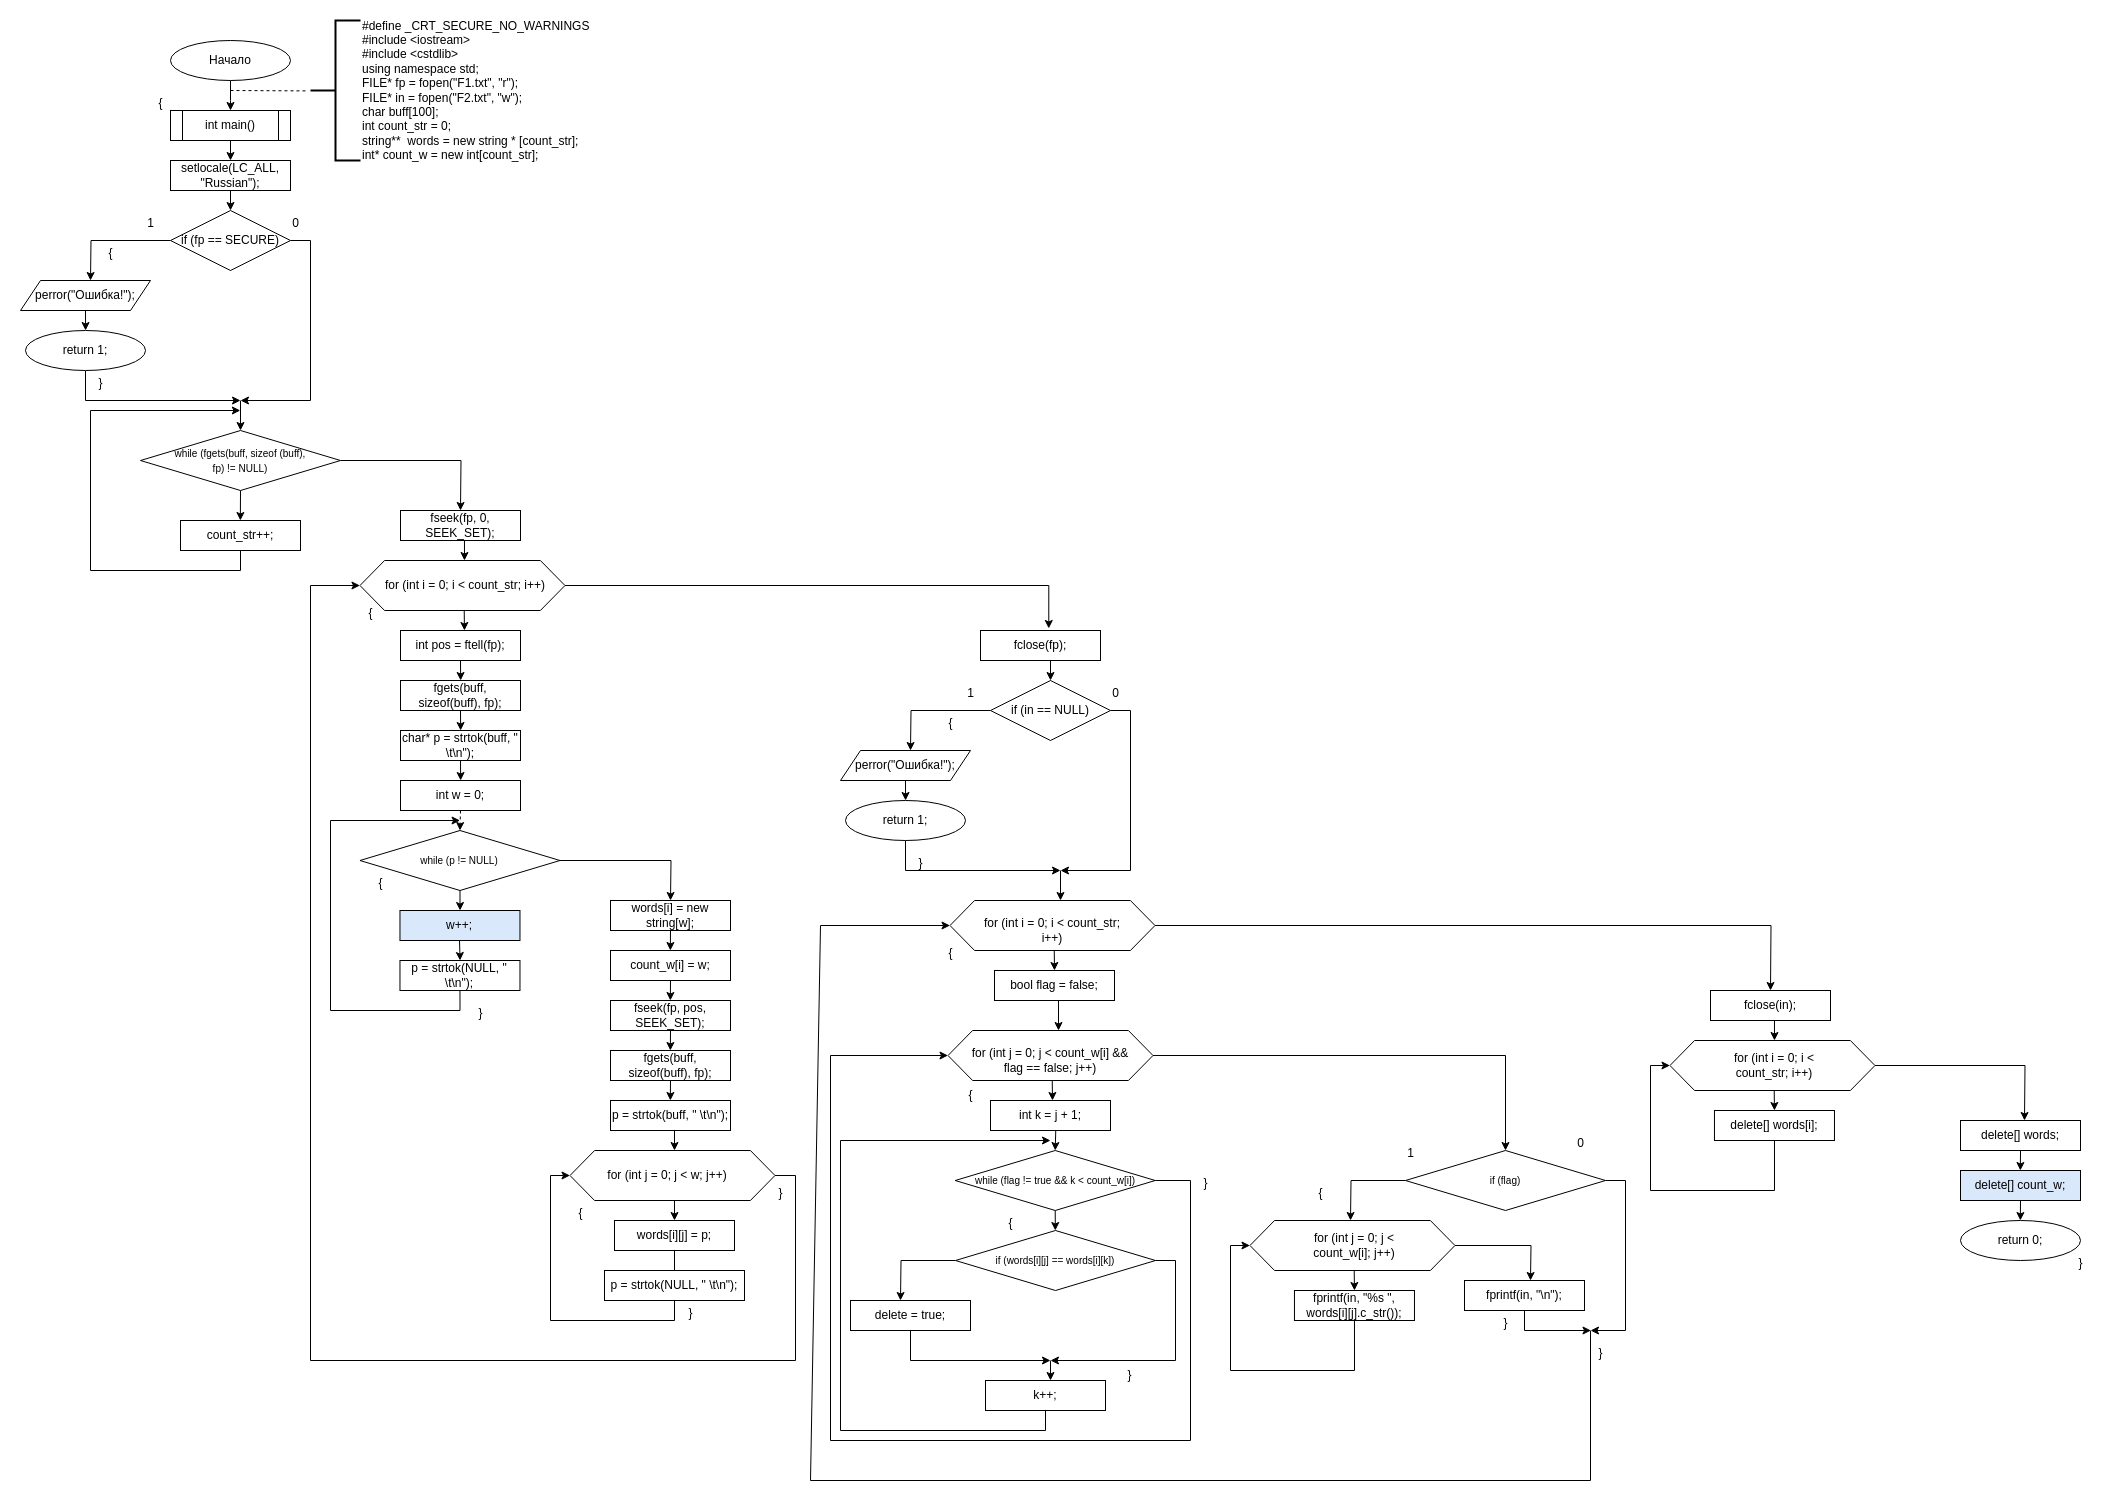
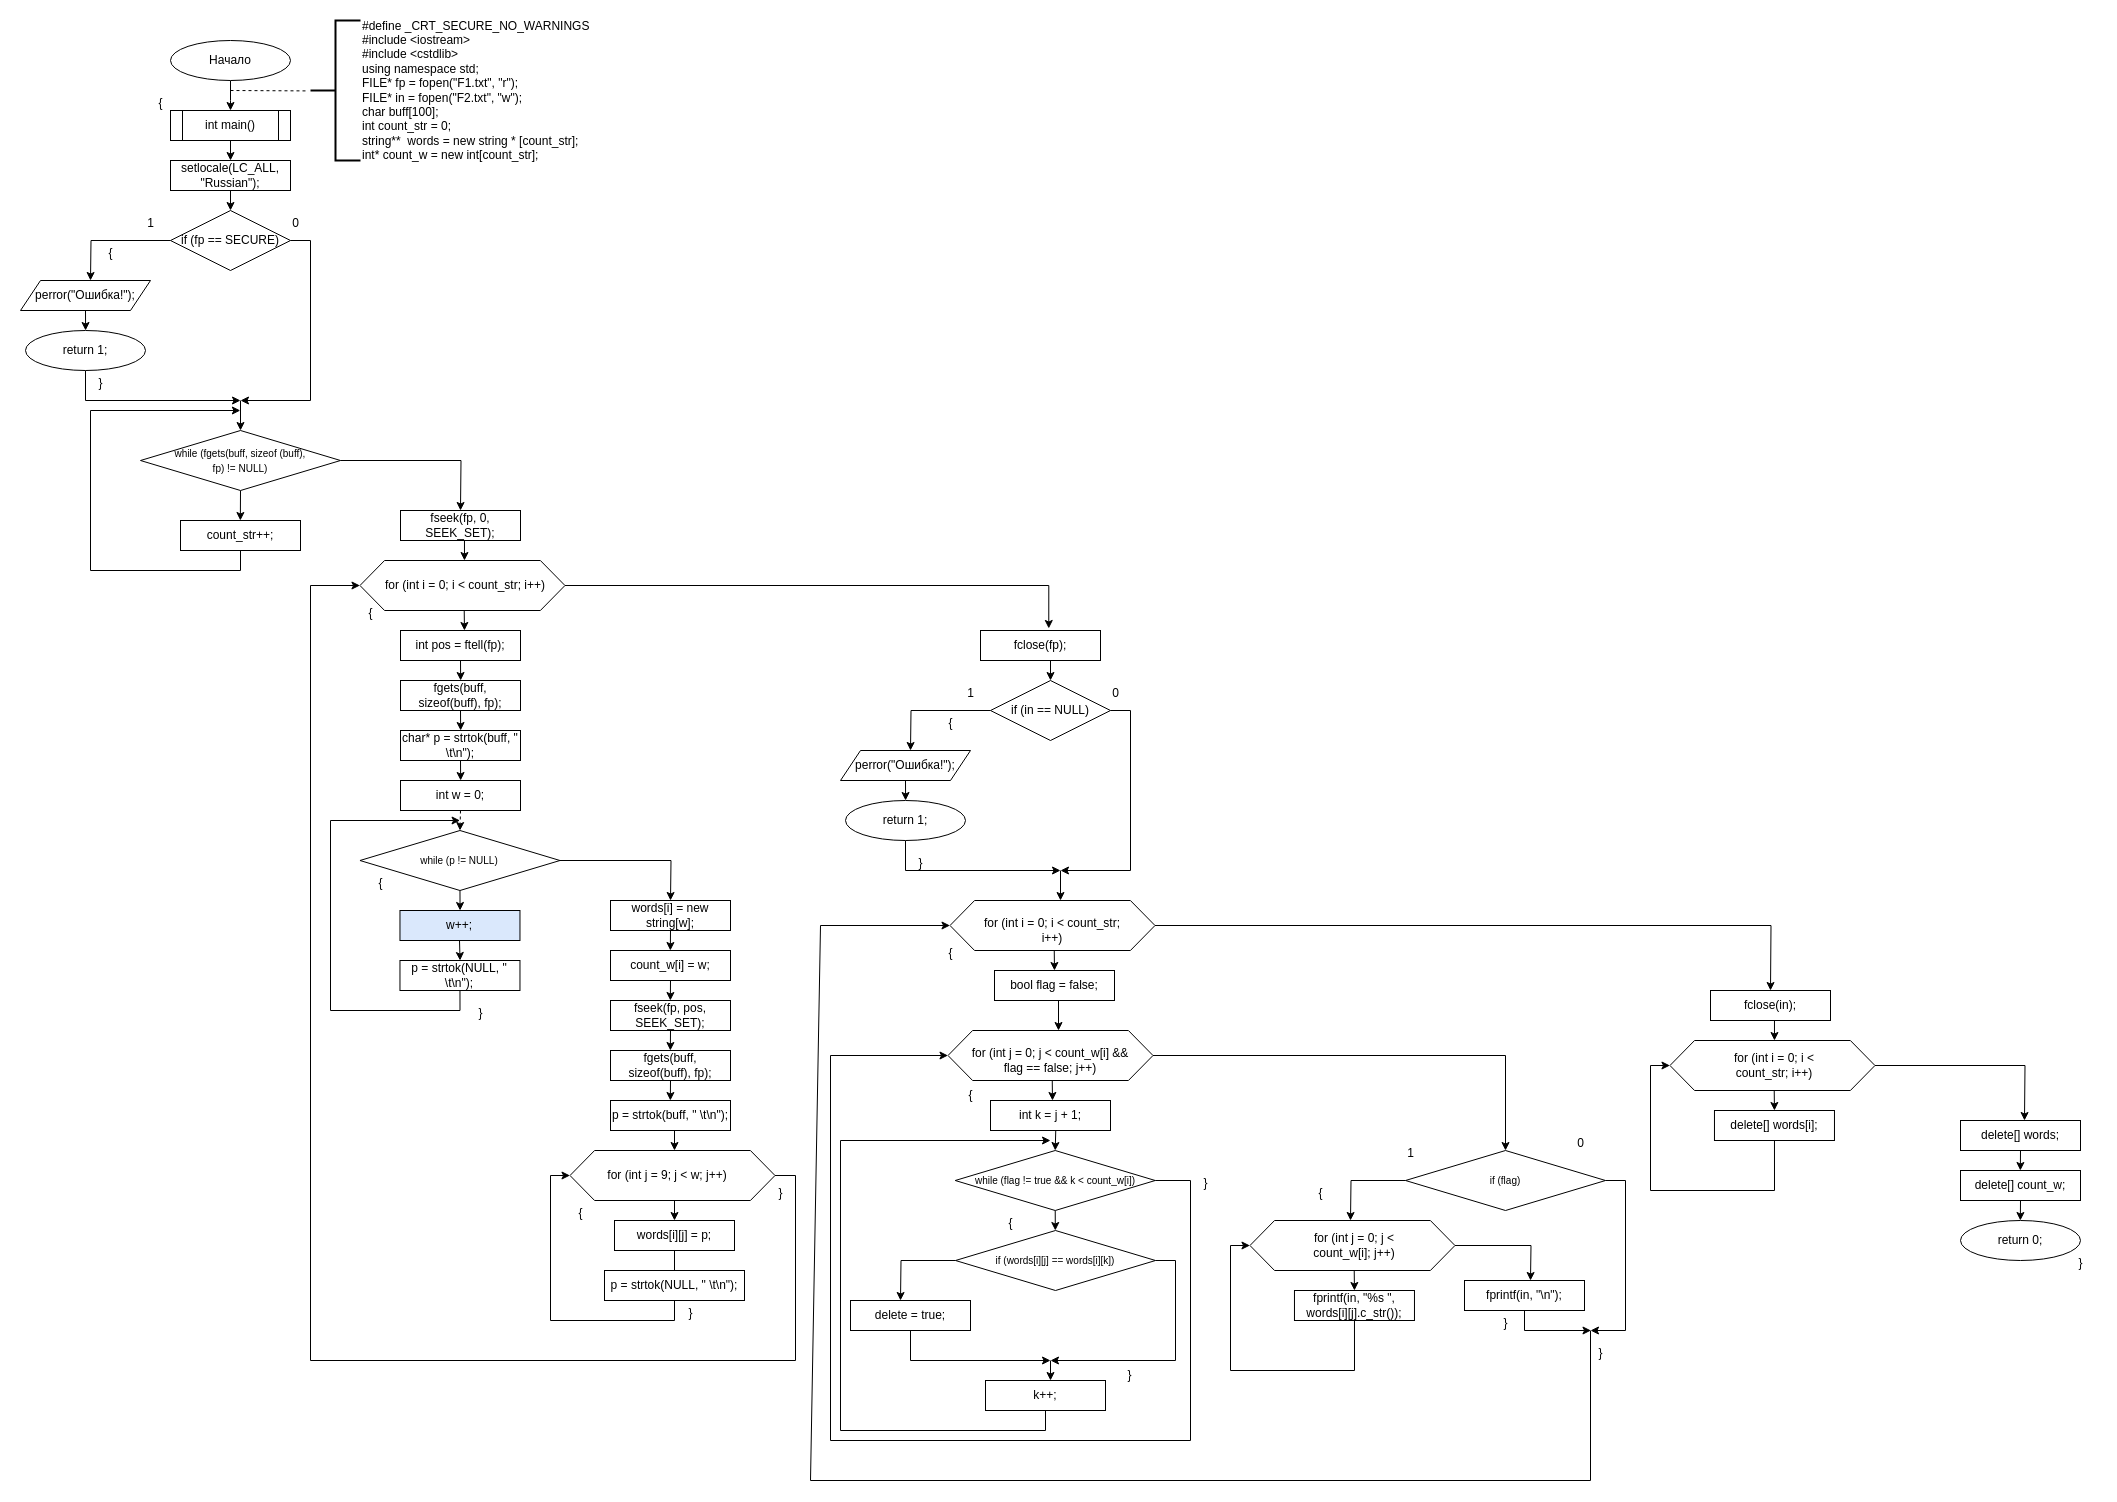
node "for (int j = 0; j < w; j++)": label "for (int j = 0; j < w; j++)" -> "for (int j = 9; j < w; j++)"
node "delete[] count_w;": fillcolor #dae8fc -> #ffffff
